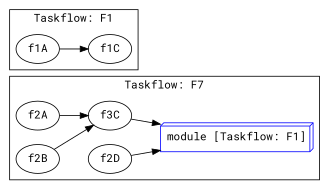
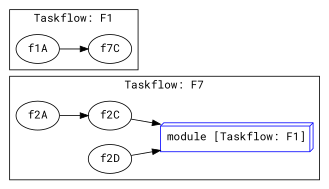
node "f1C": label "f1C" -> "f7C"
node "f3C": label "f3C" -> "f2C"
node "f2B": removed
